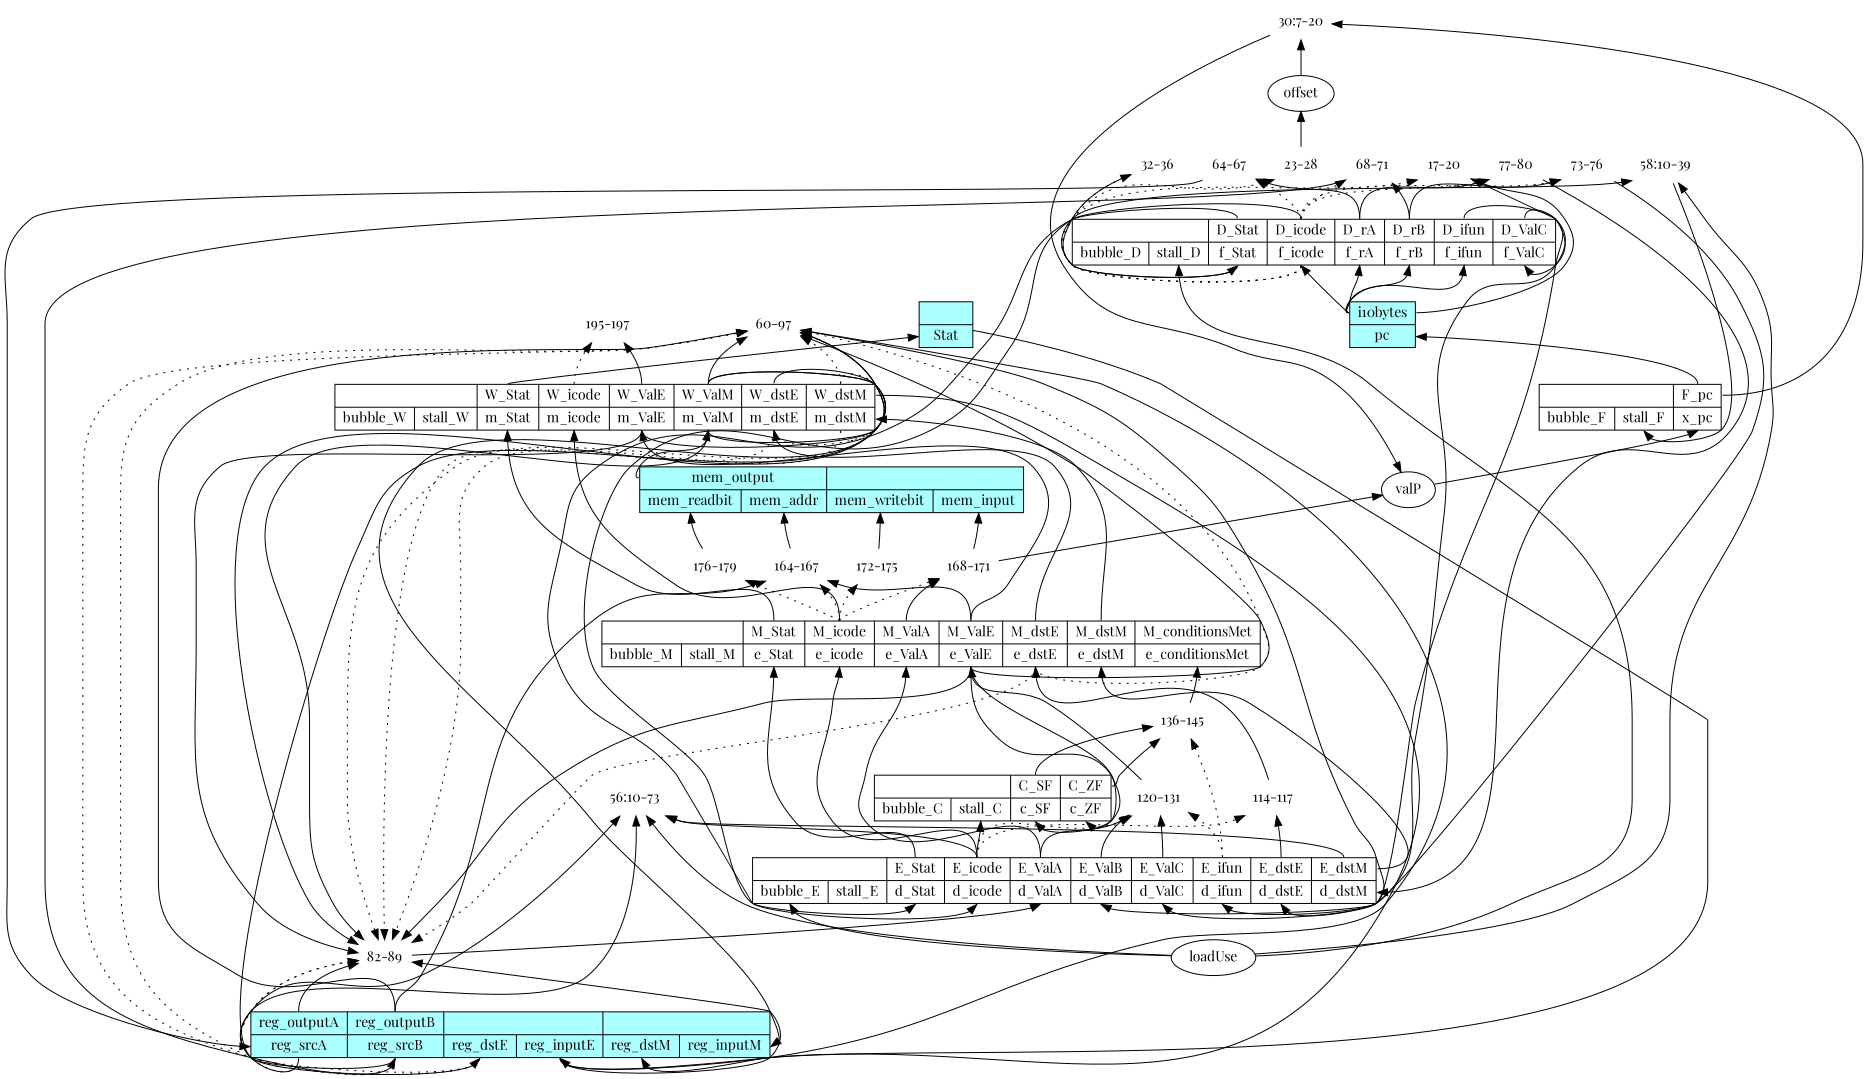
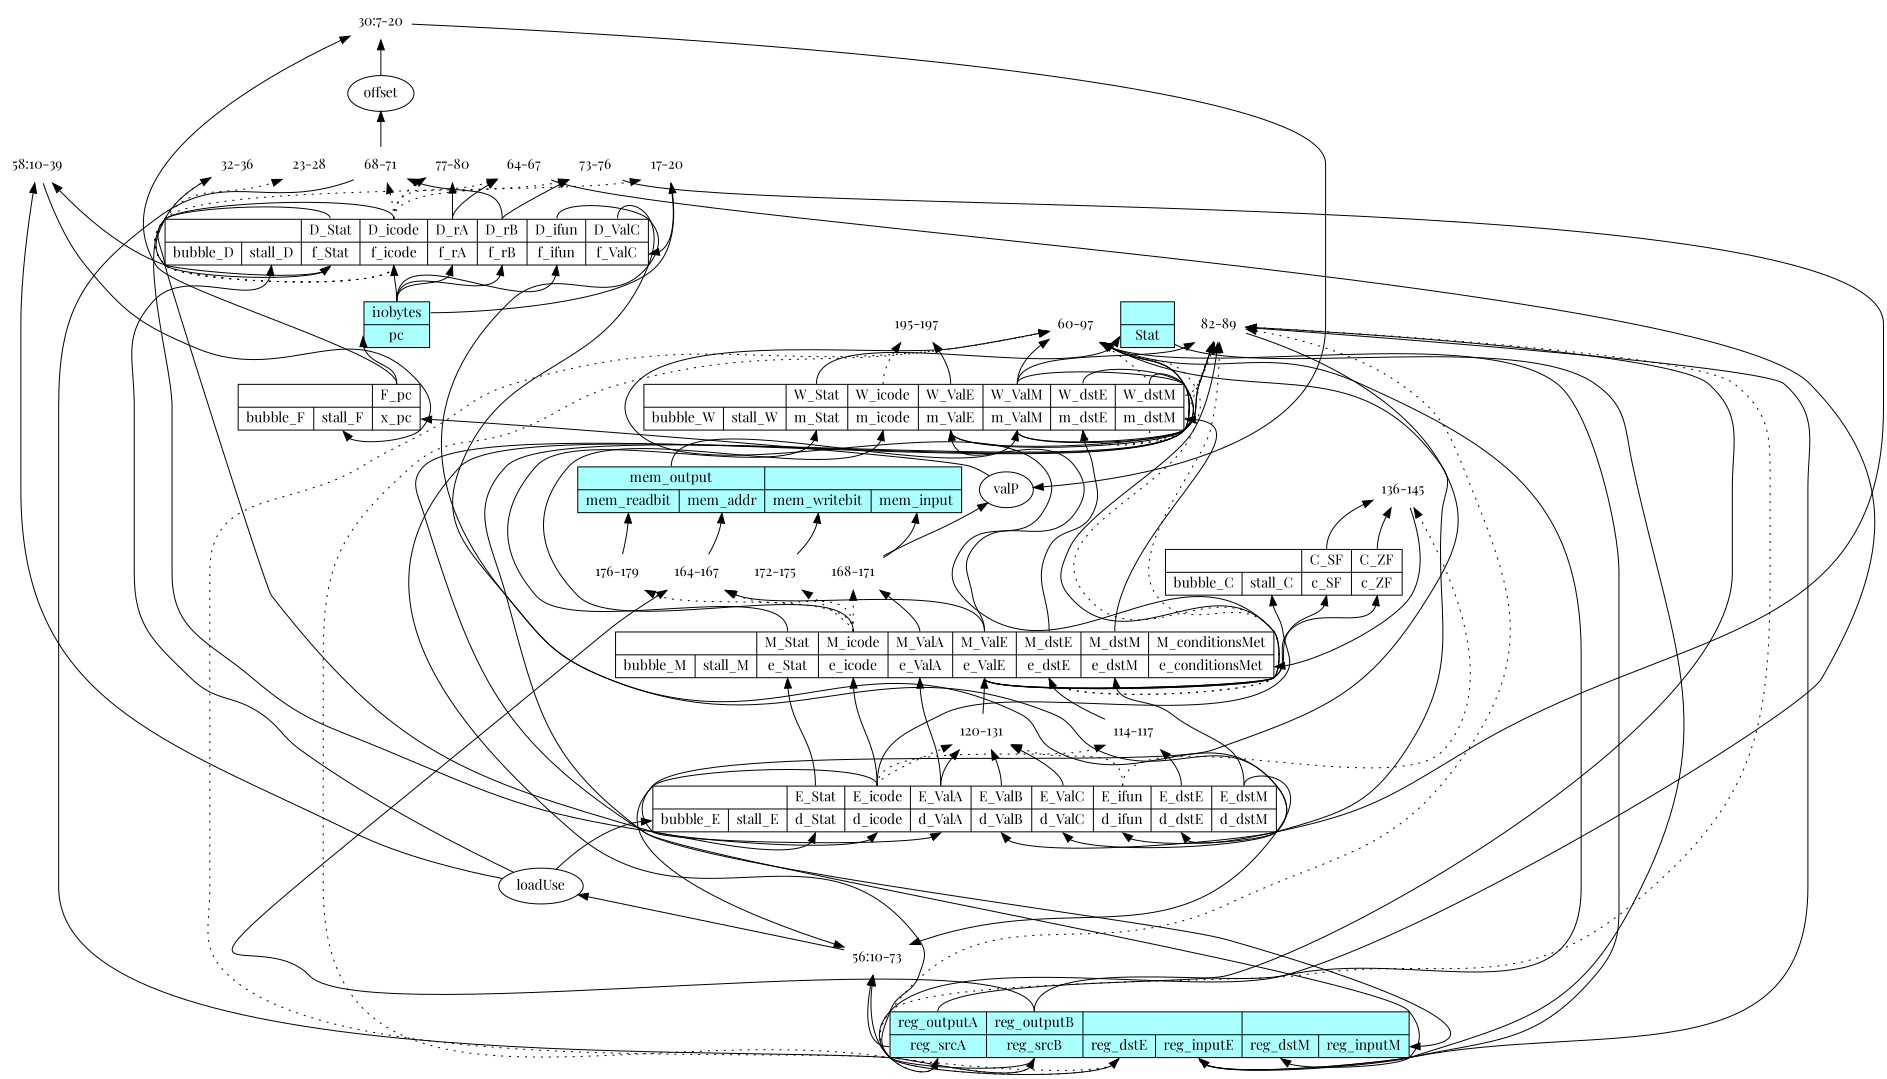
edge "23-28" -> "offset": now "68-71" -> "offset"
edge "77-80" -> "bubble_E": removed
edge "loadUse" -> "56:10-73": reversed
